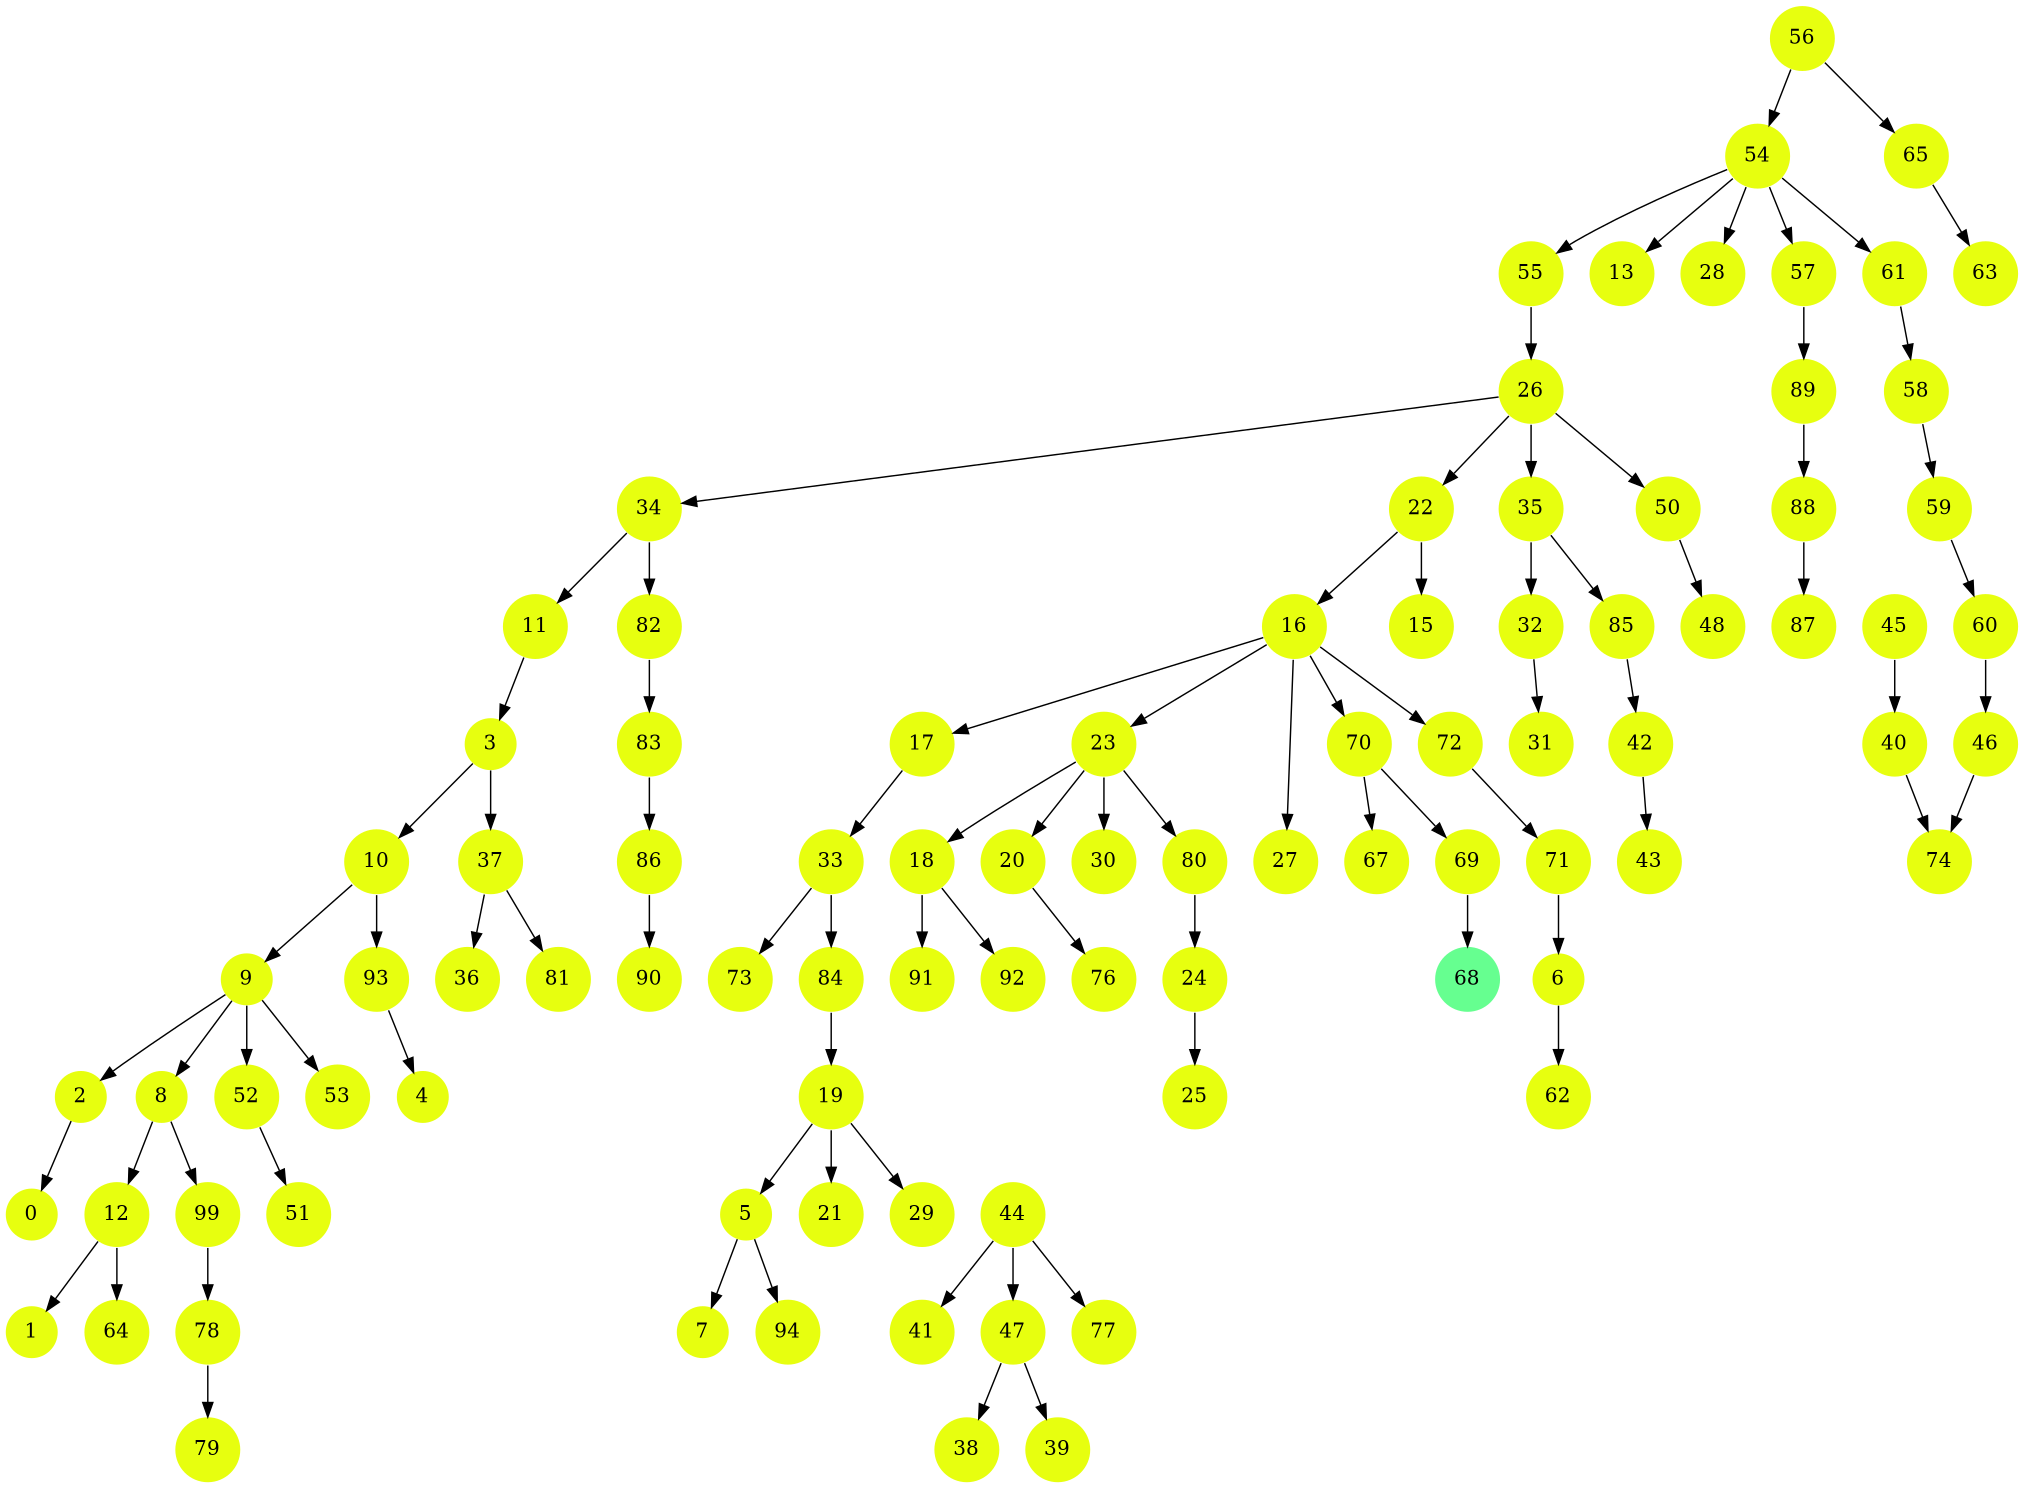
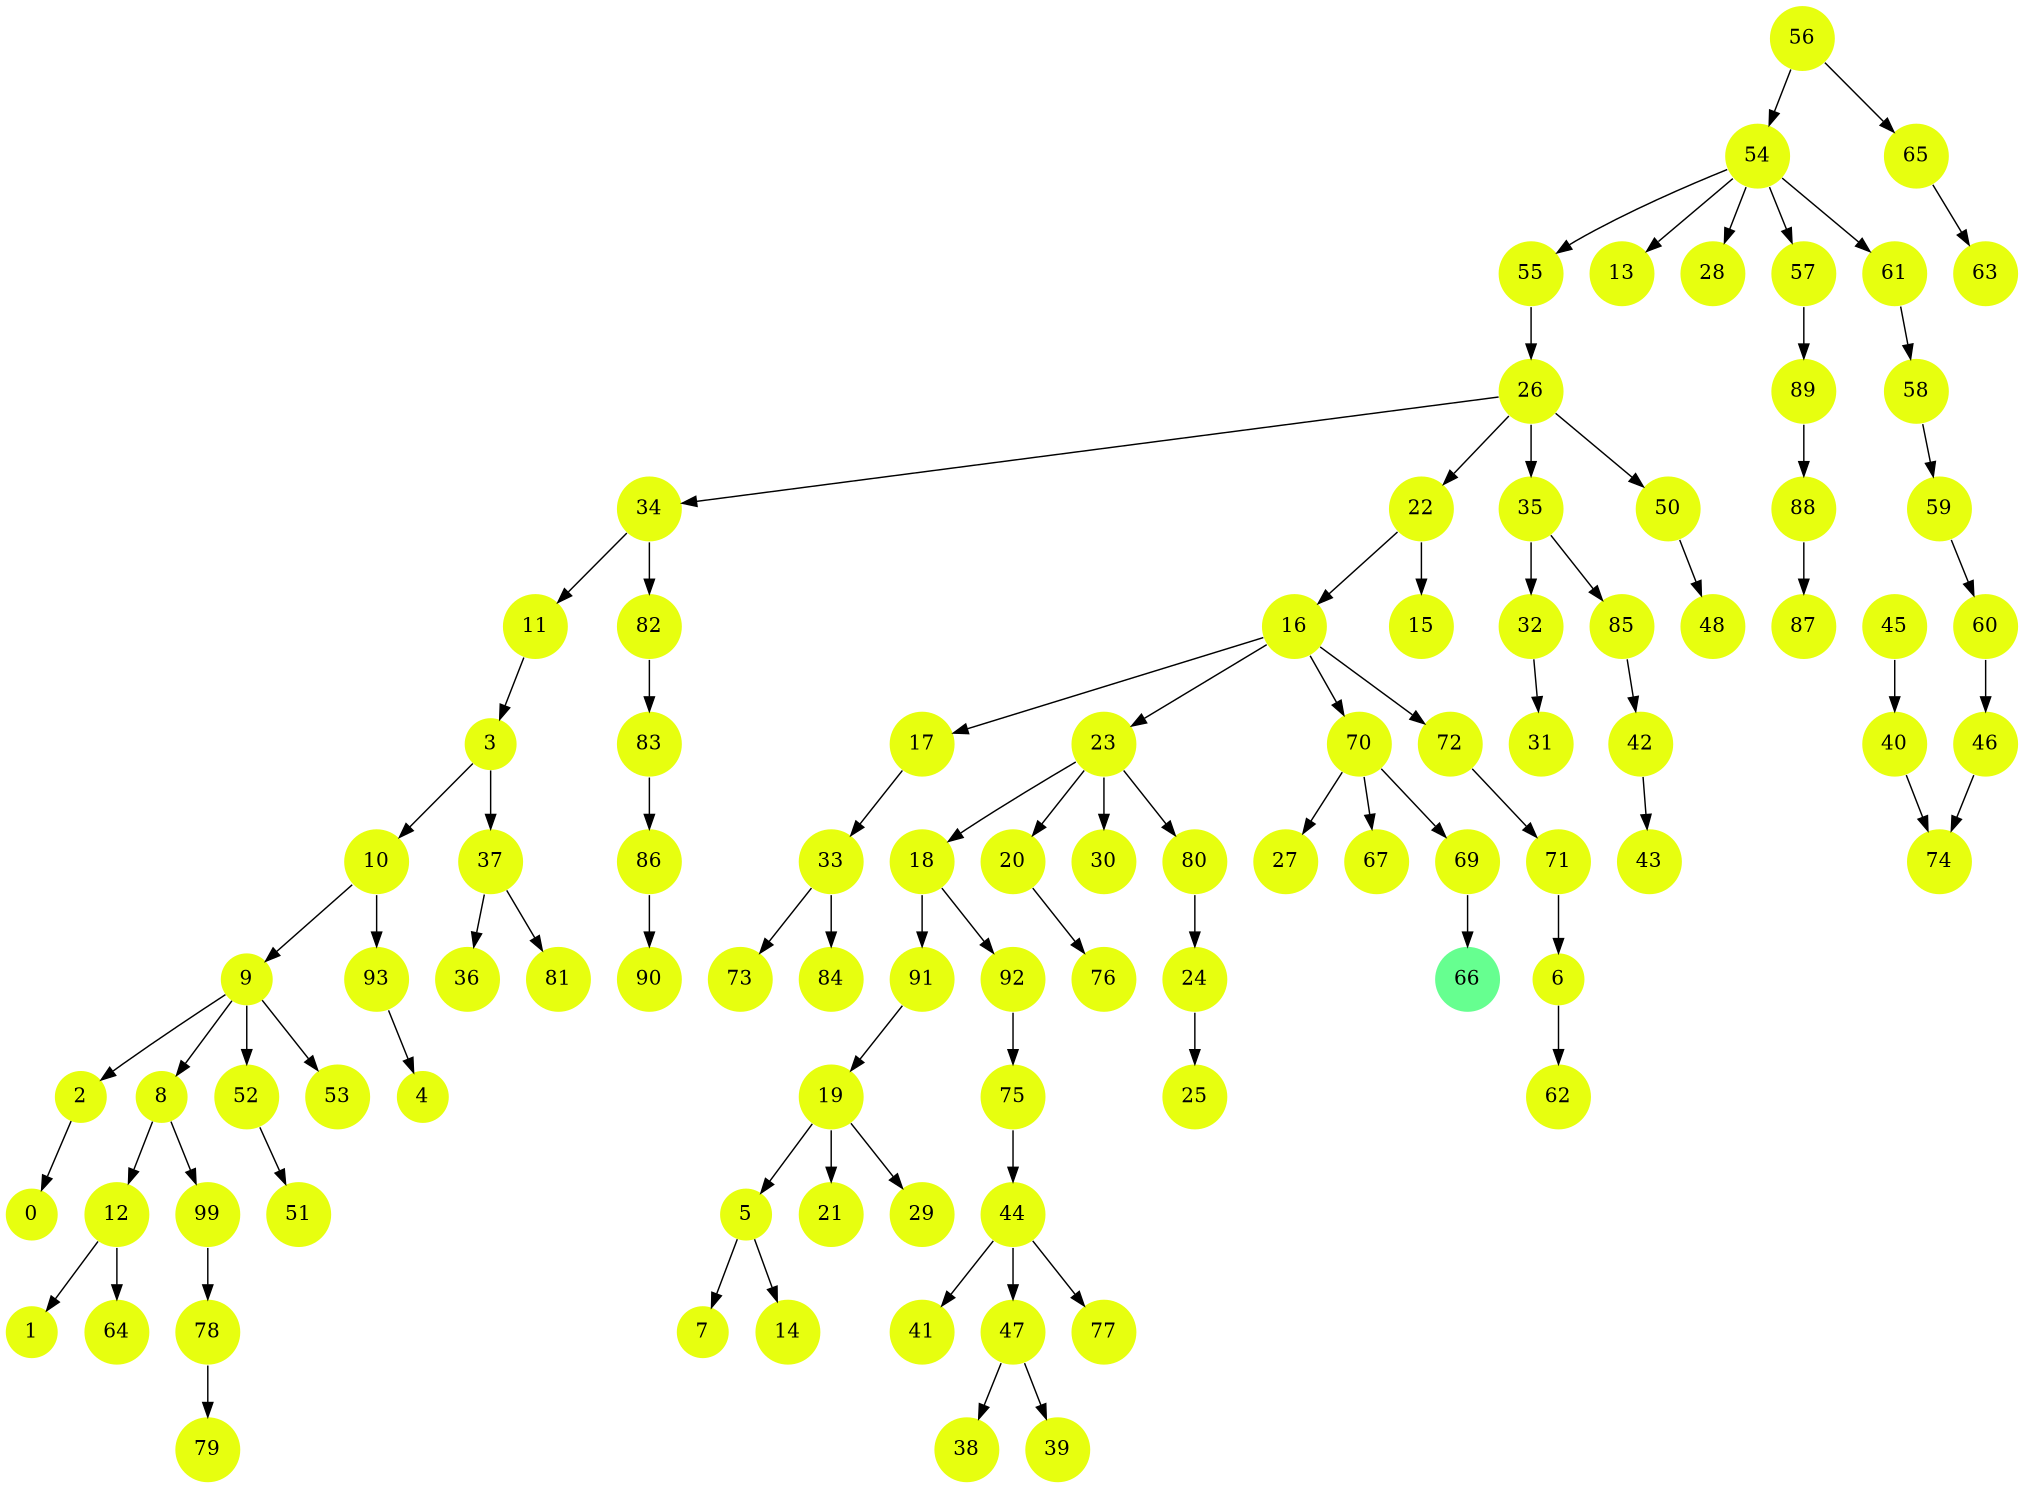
edge "16" -> "27": now "70" -> "27"
node "68": label "68" -> "66"
edge "84" -> "19": now "91" -> "19"
node "75": added
node "94": label "94" -> "14"
